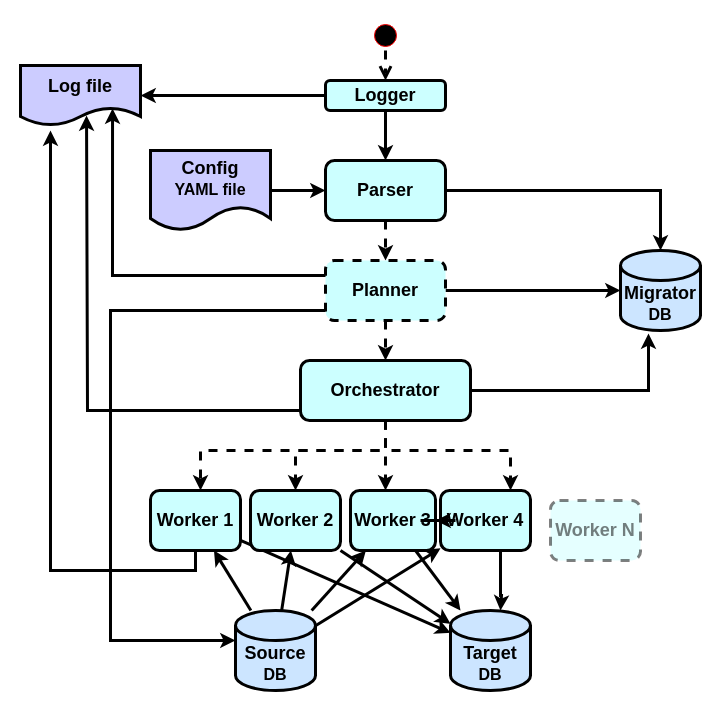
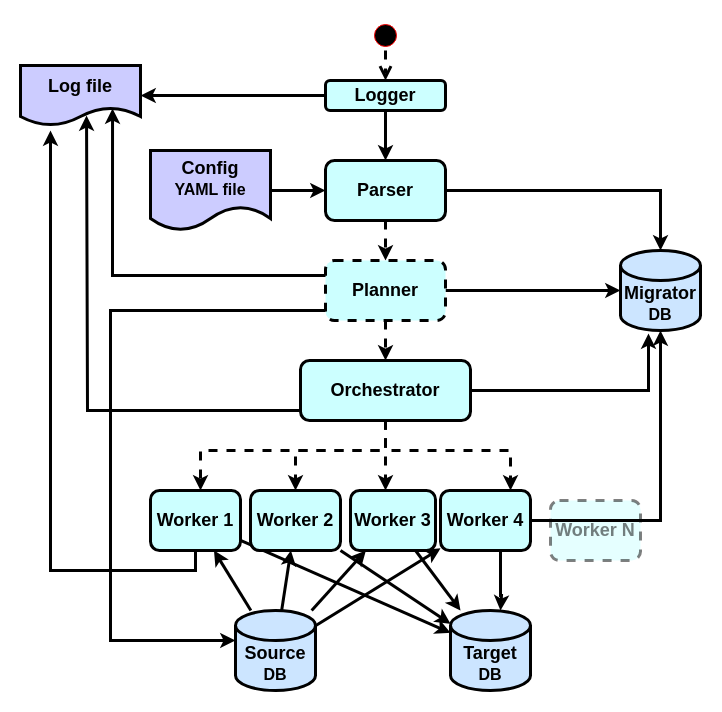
edge "Worker 4" -> "Worker 3": now "Worker 4" -> "Migrator DB"
